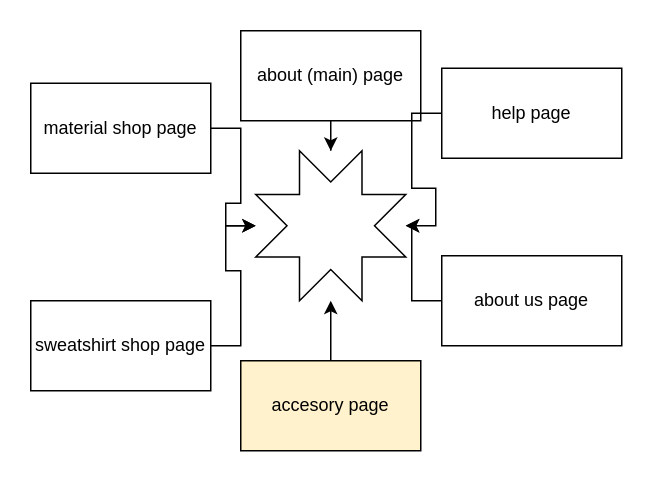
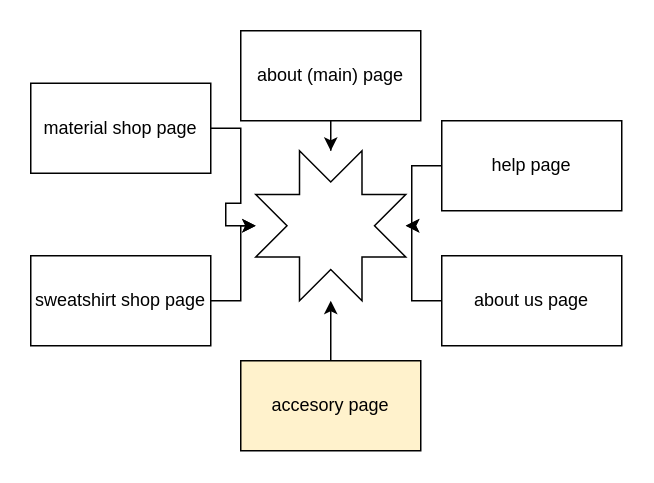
node "help page": moved (532, 113) -> (532, 166)
node "sweatshirt shop page": moved (121, 346) -> (121, 301)
